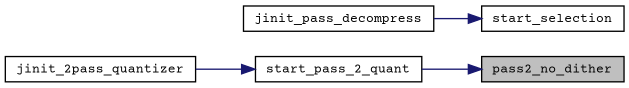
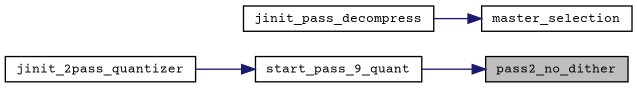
node "start_selection": label "start_selection" -> "master_selection"
node "start_pass_2_quant": label "start_pass_2_quant" -> "start_pass_9_quant"
